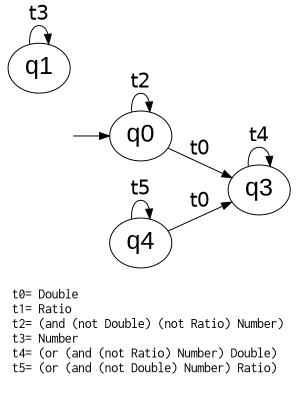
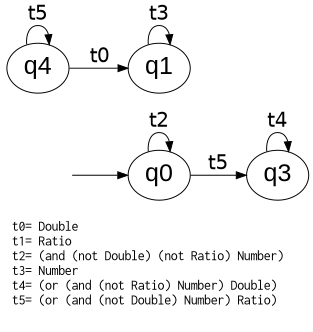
edge "q0" -> "q3": label "t0" -> "t5"
edge "q4" -> "q3": now "q4" -> "q1"
